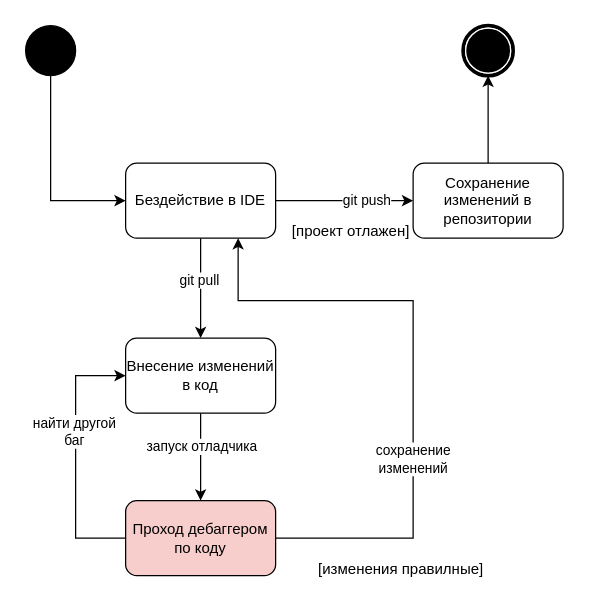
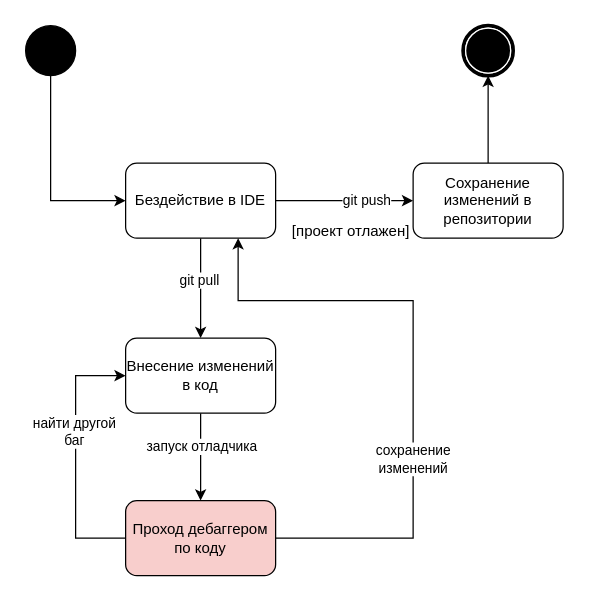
node "[изменения правилные]": removed
